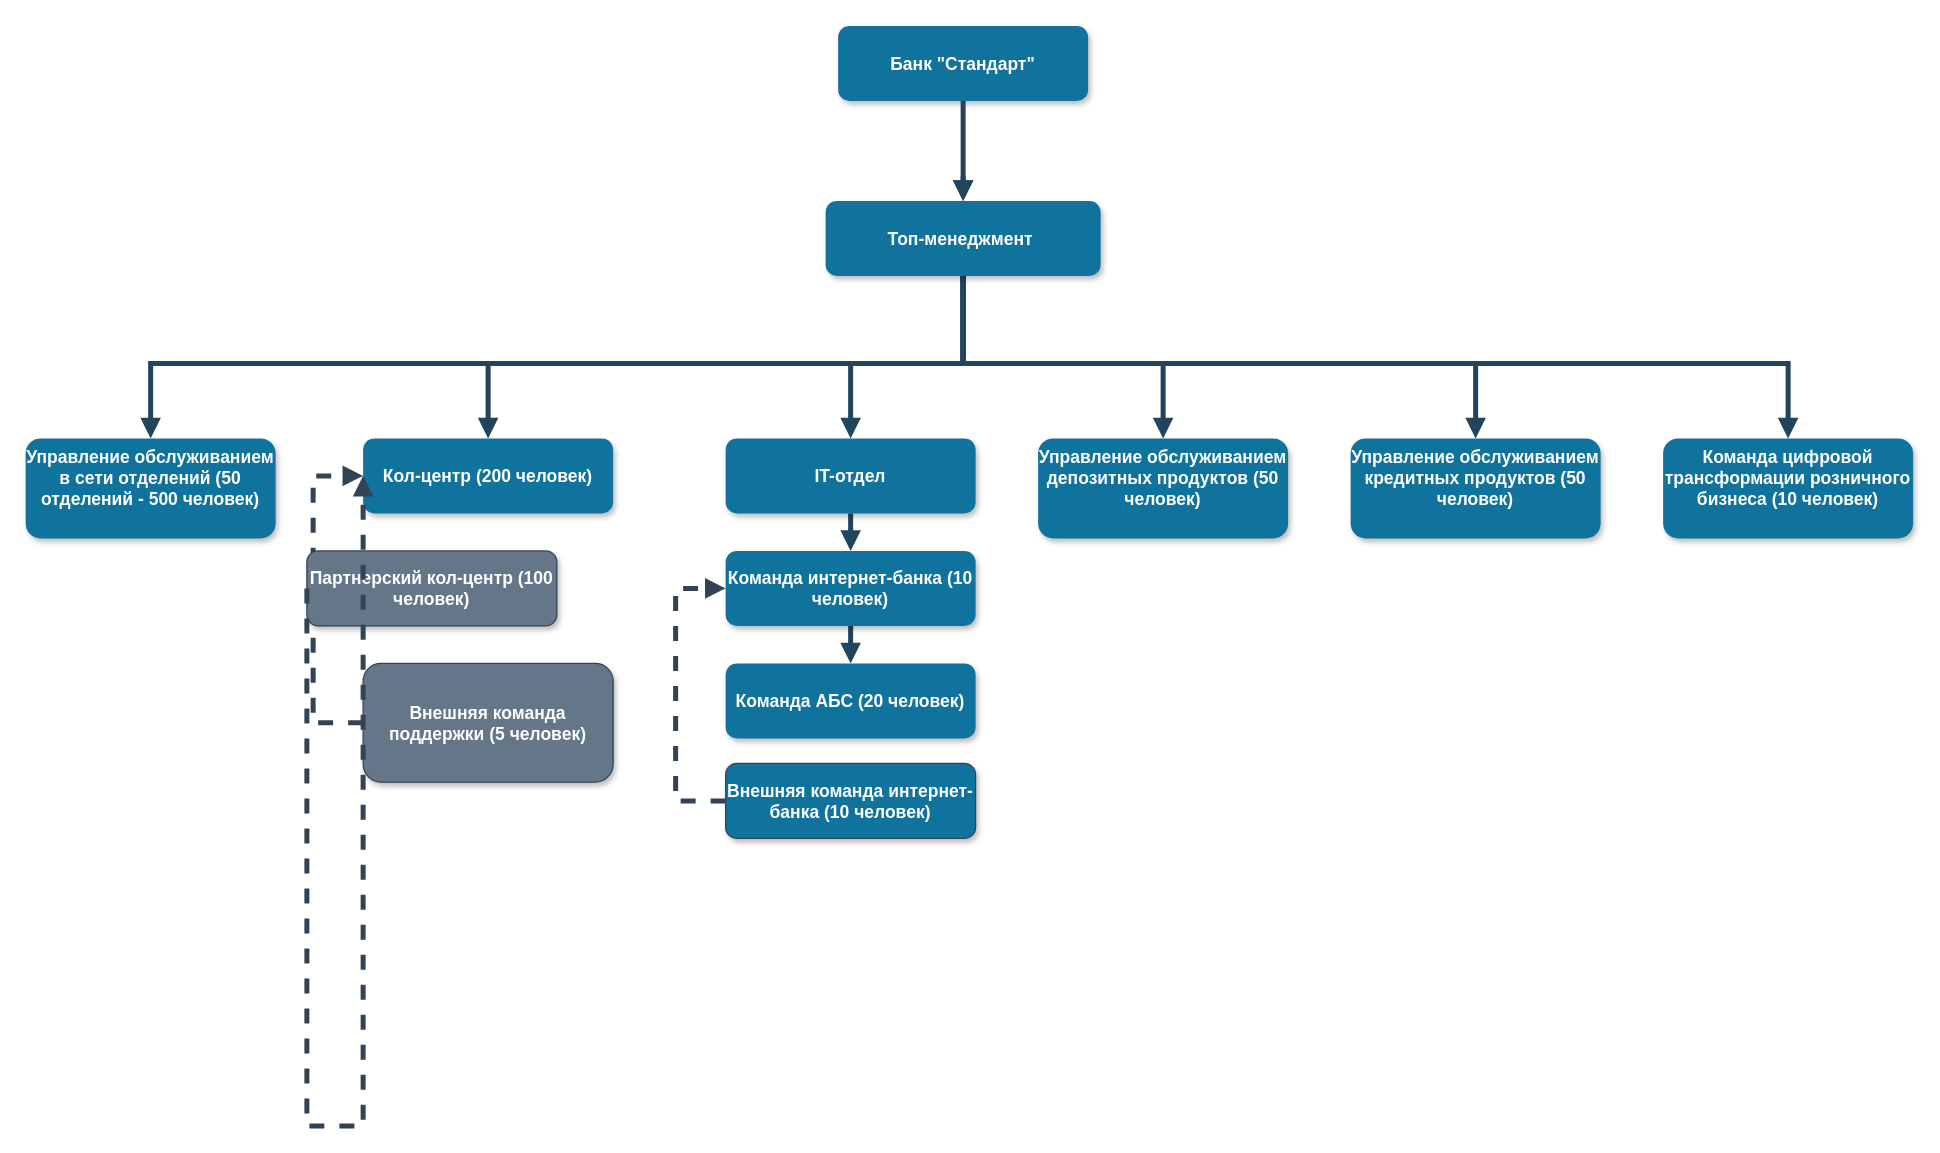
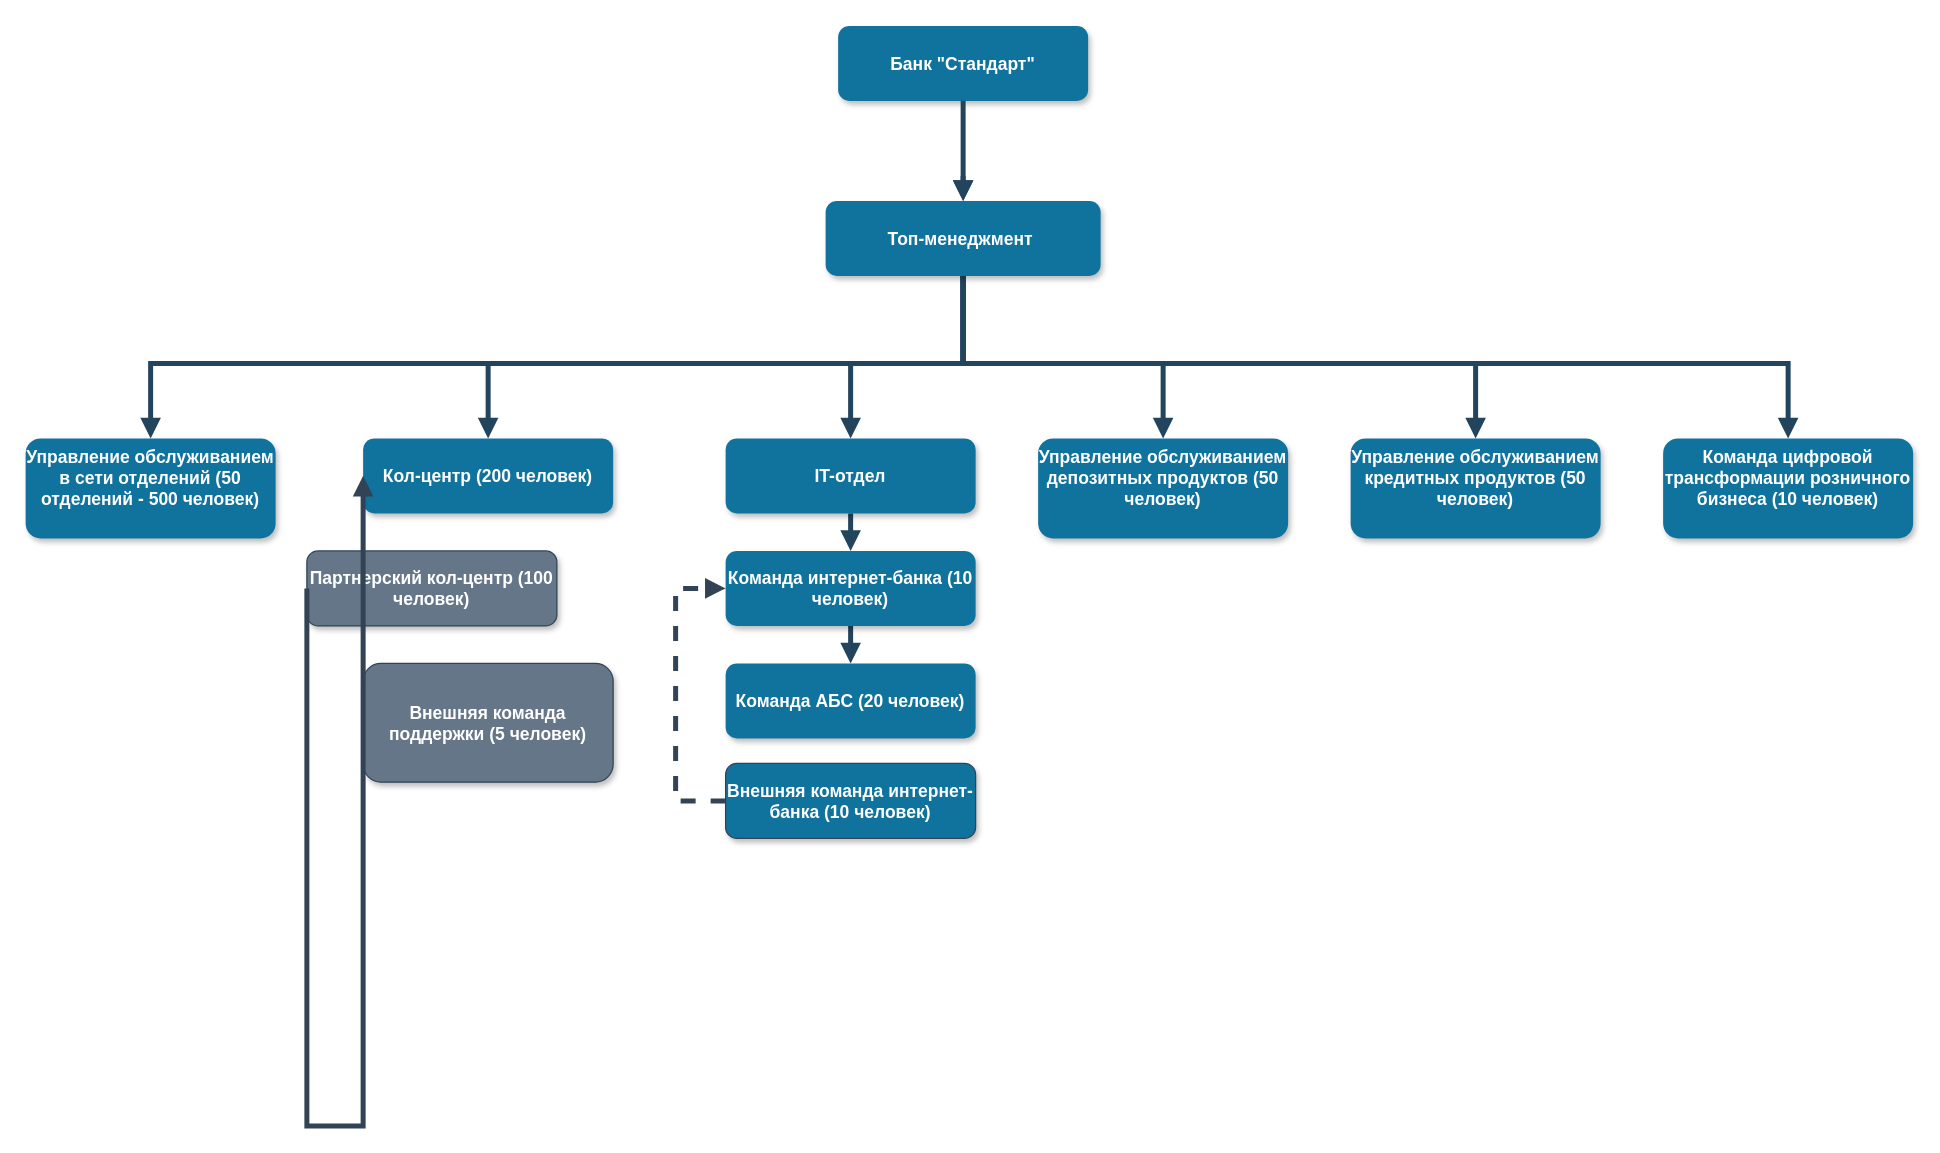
edge "Внешняя команда поддержки (5 человек)" -> "Кол-центр (200 человек)": removed
edge "Партнерский кол-центр (100 человек)" -> "Кол-центр (200 человек)": style dashed -> solid
